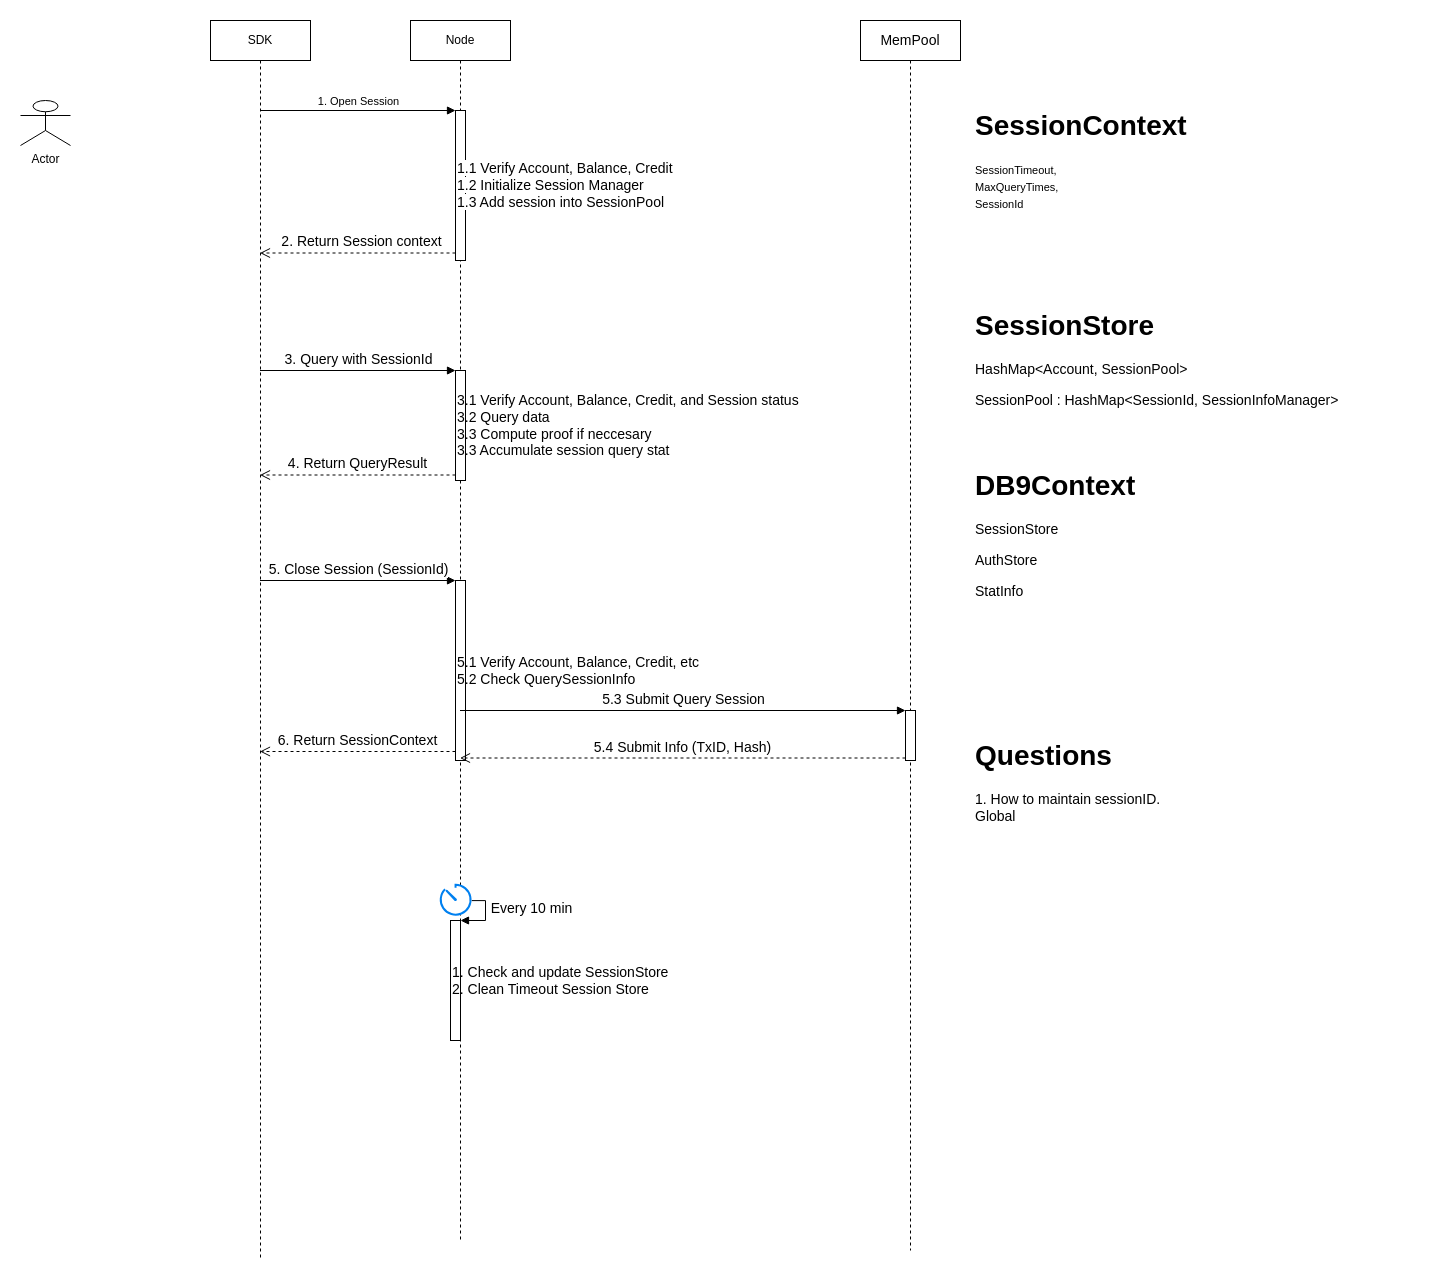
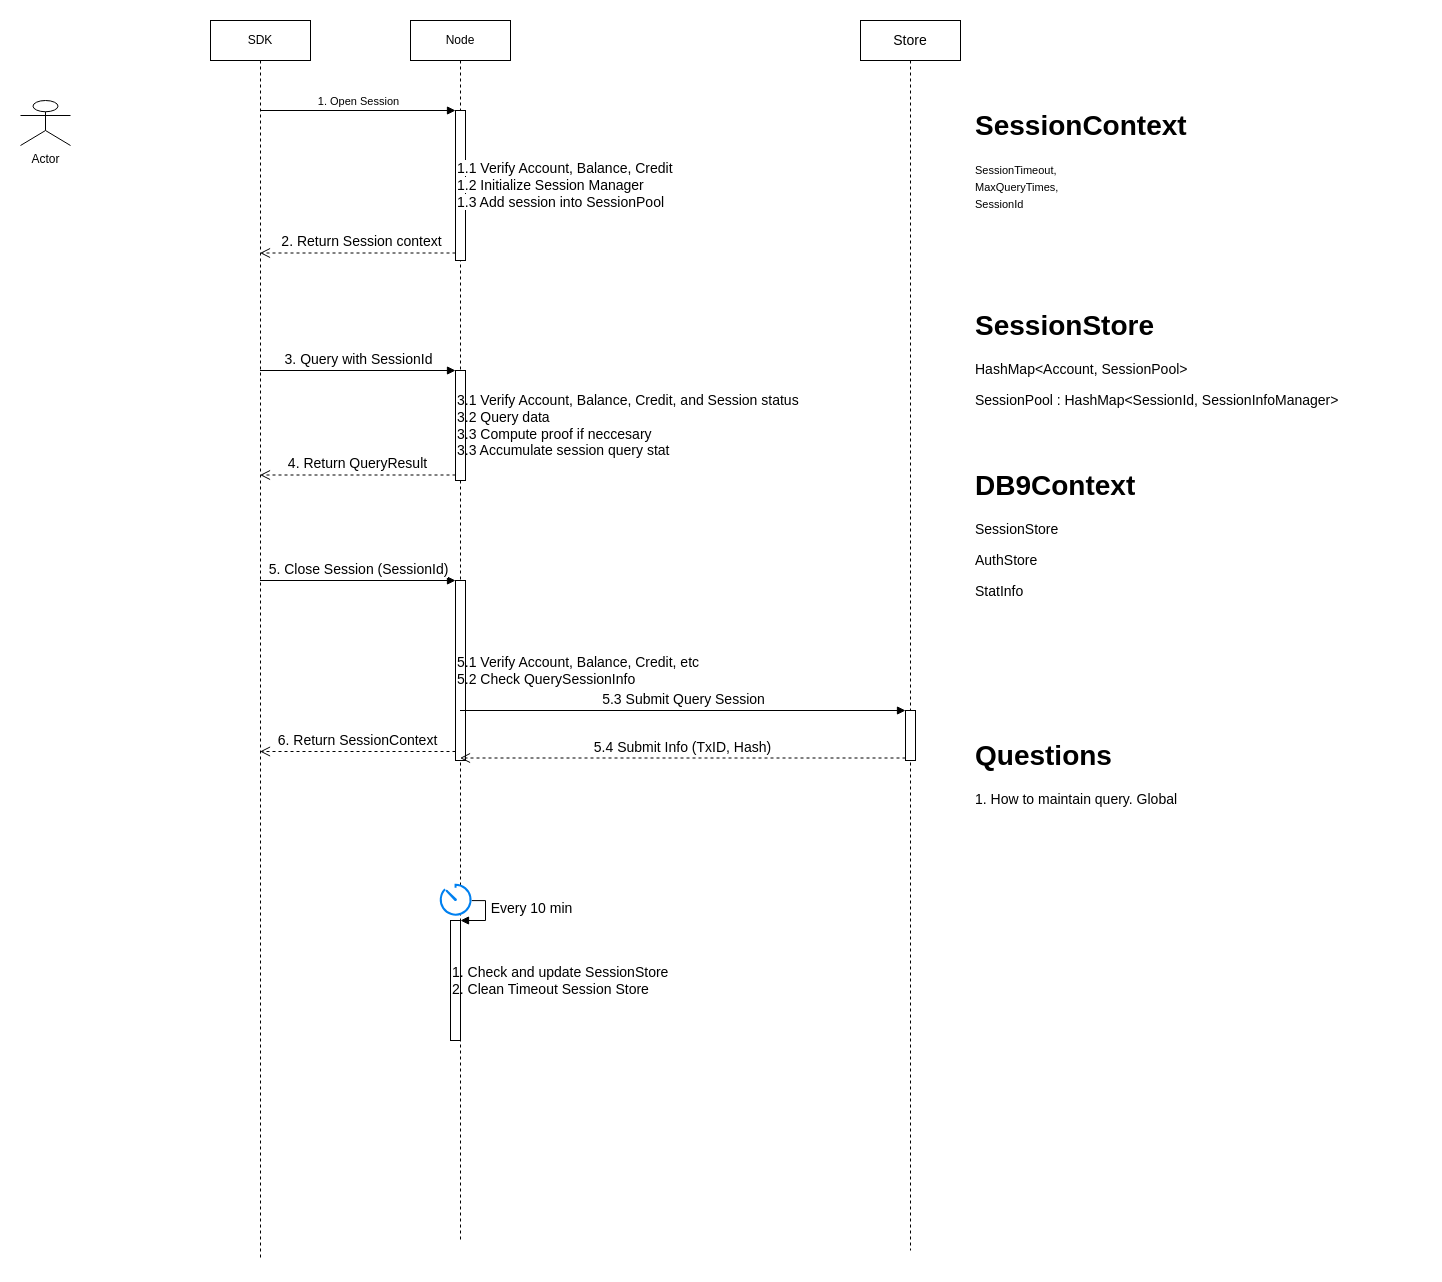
node "MemPool": label "MemPool" -> "Store"
node "Questions 1. How to maintain sessionID. Global": label "Questions 1. How to maintain sessionID. Global" -> "Questions 1. How to maintain query. Global"
